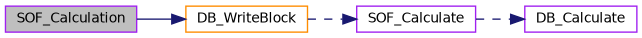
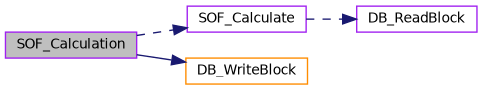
edge "DB_WriteBlock" -> "SOF_Calculate": now "SOF_Calculation" -> "SOF_Calculate"
node "DB_Calculate": label "DB_Calculate" -> "DB_ReadBlock"
